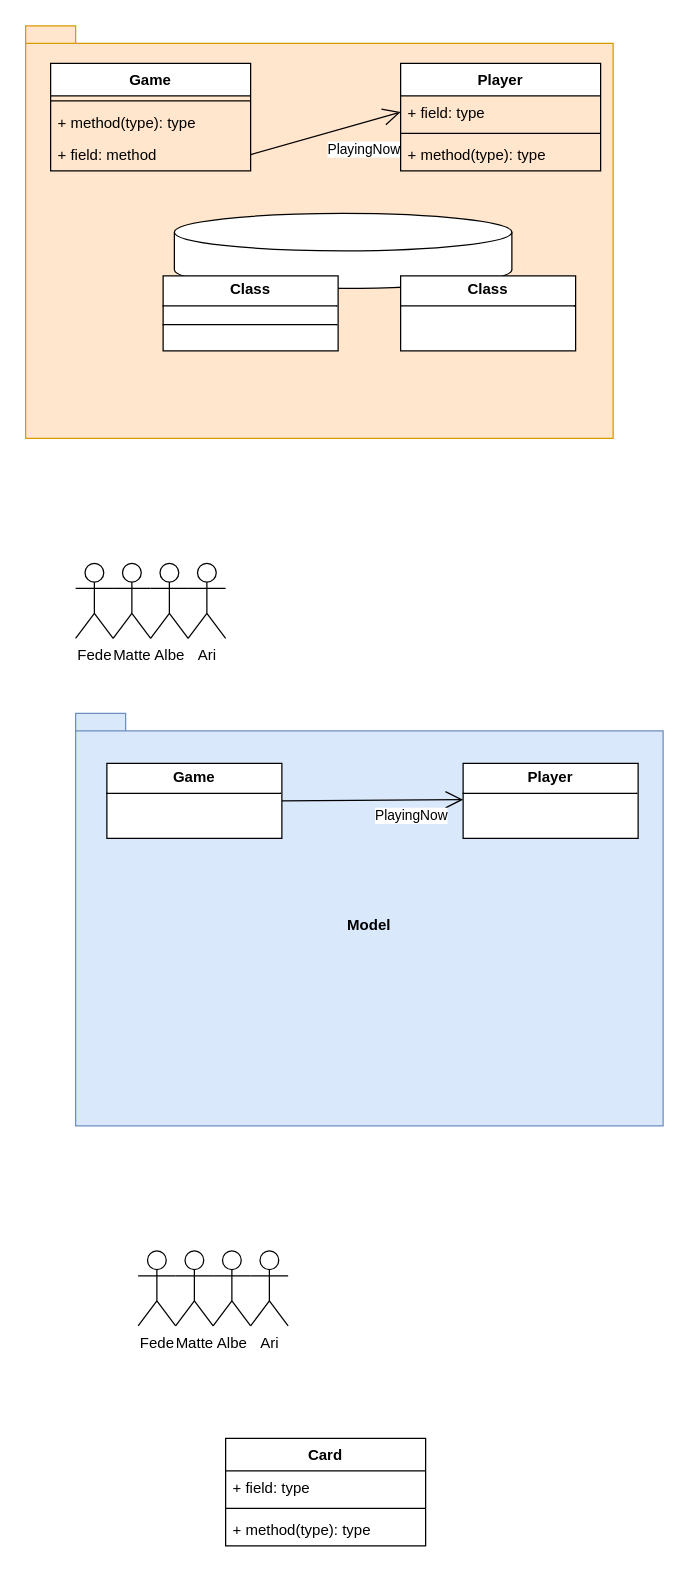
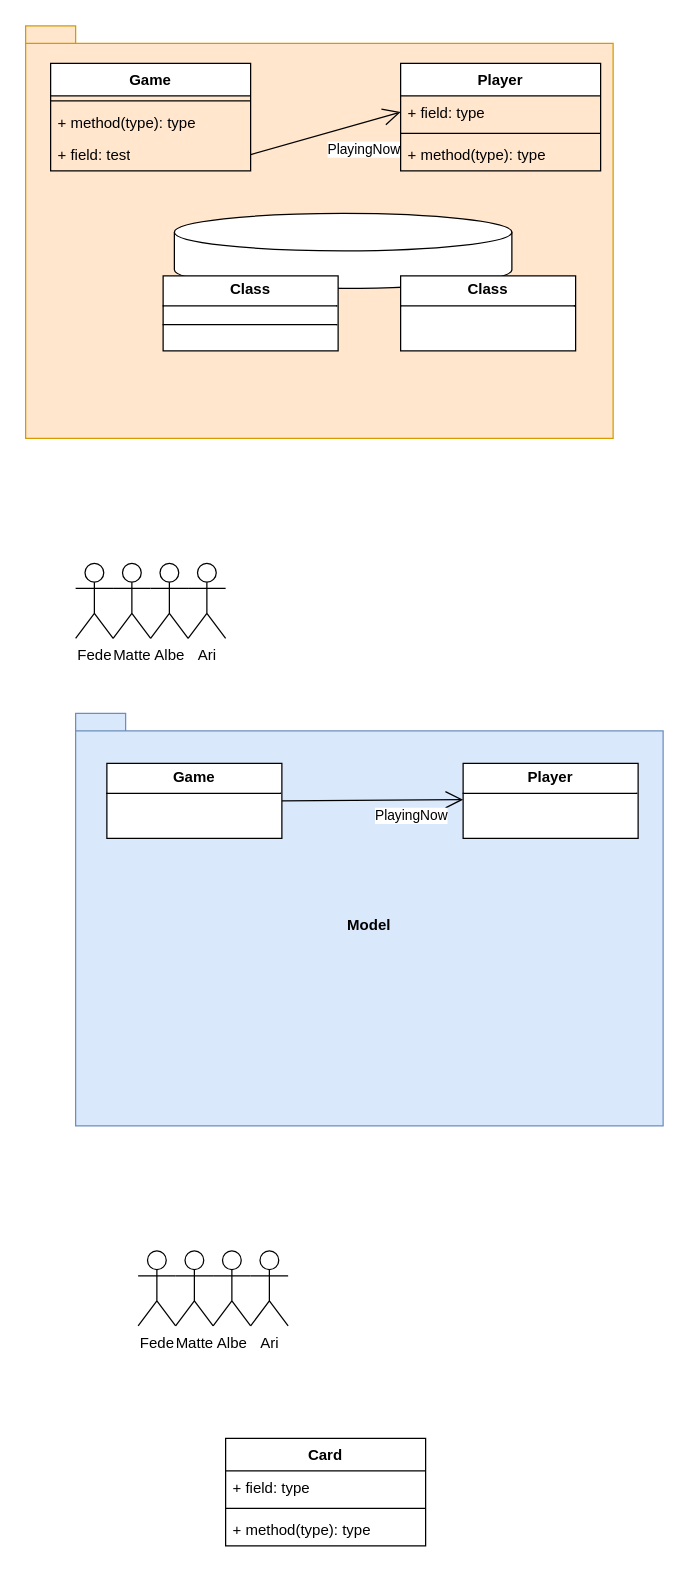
node "+ field: method": label "+ field: method" -> "+ field: test"
